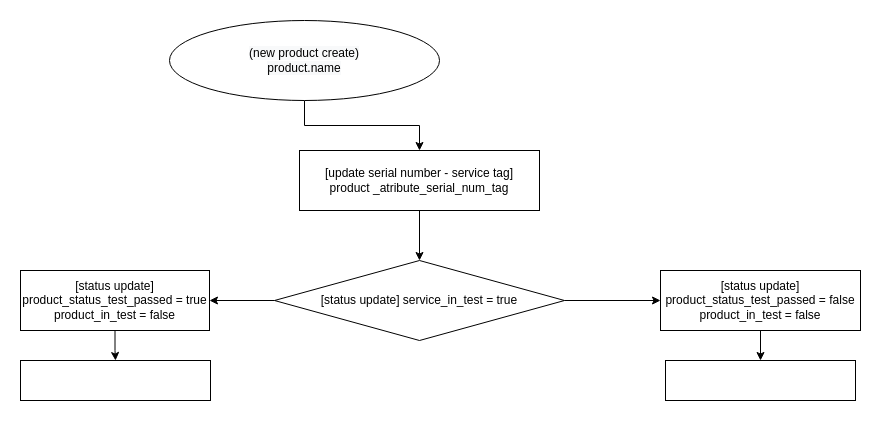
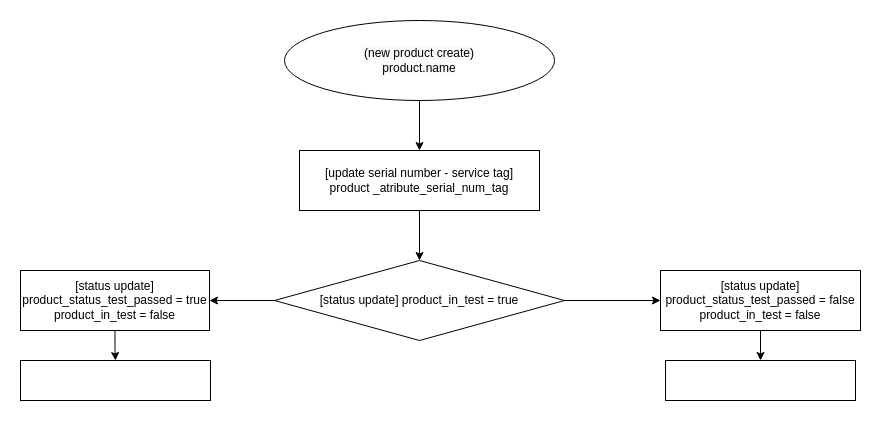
node "(new product create)product.name": moved (305, 61) -> (420, 61)
node "[status update] service_in_test = true": label "[status update] service_in_test = true" -> "[status update] product_in_test = true"
